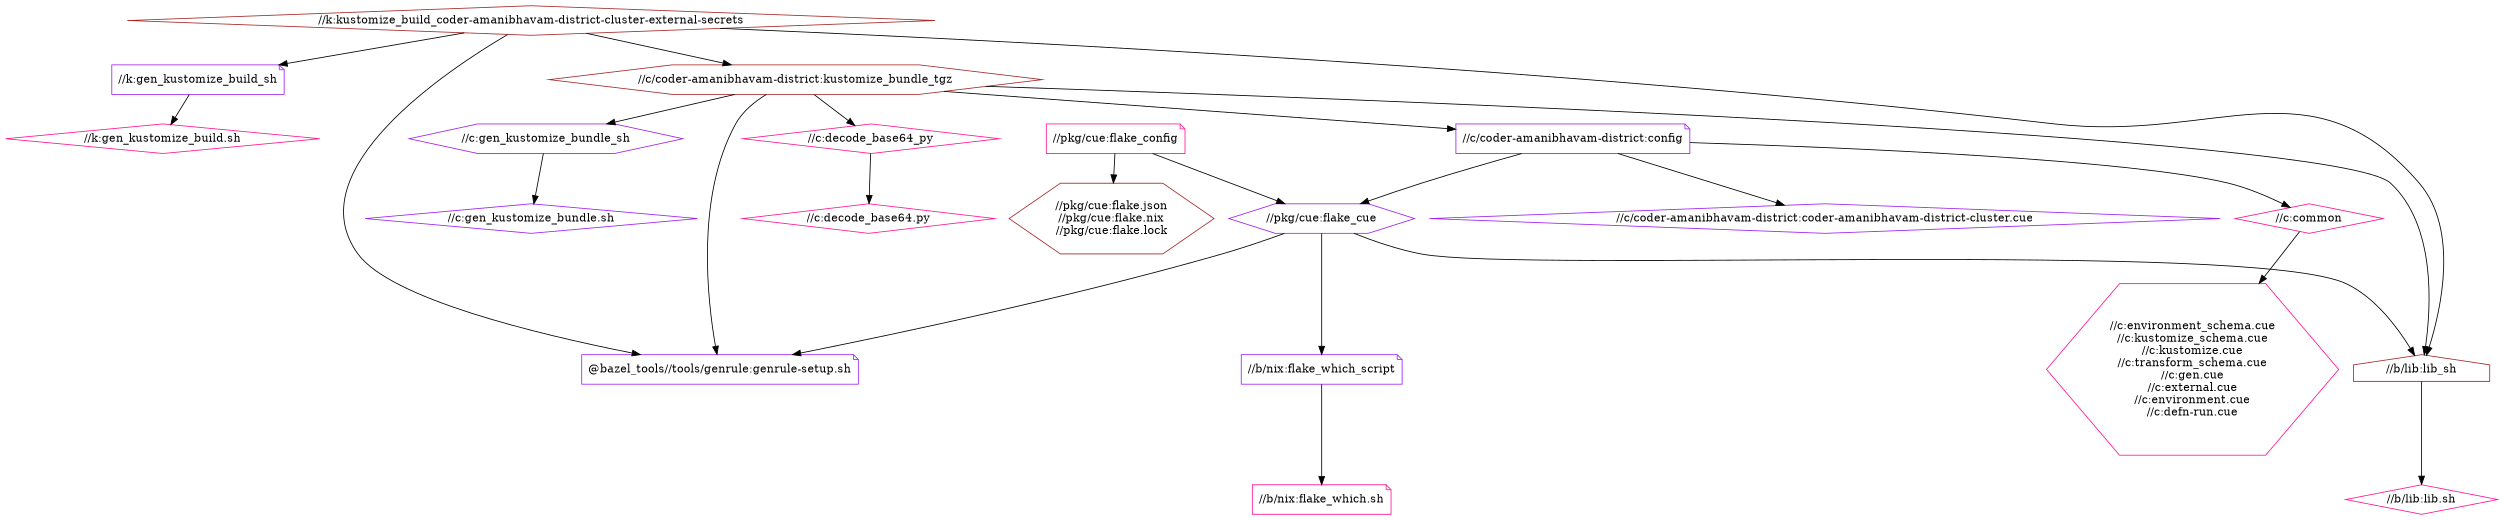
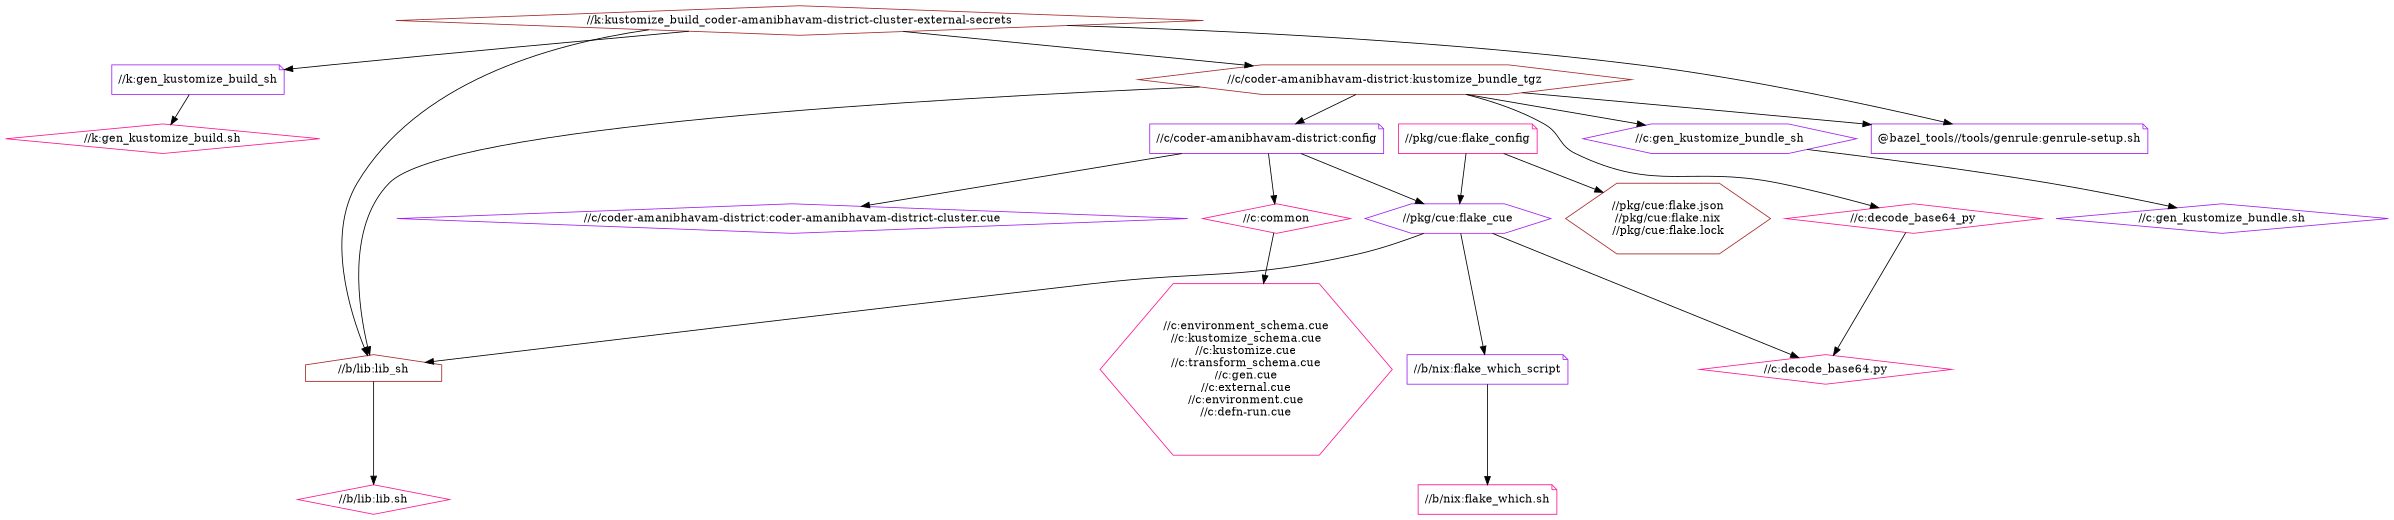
edge "//pkg/cue:flake_cue" -> "@bazel_tools//tools/genrule:genrule-setup.sh": now "//pkg/cue:flake_cue" -> "//c:decode_base64.py"
